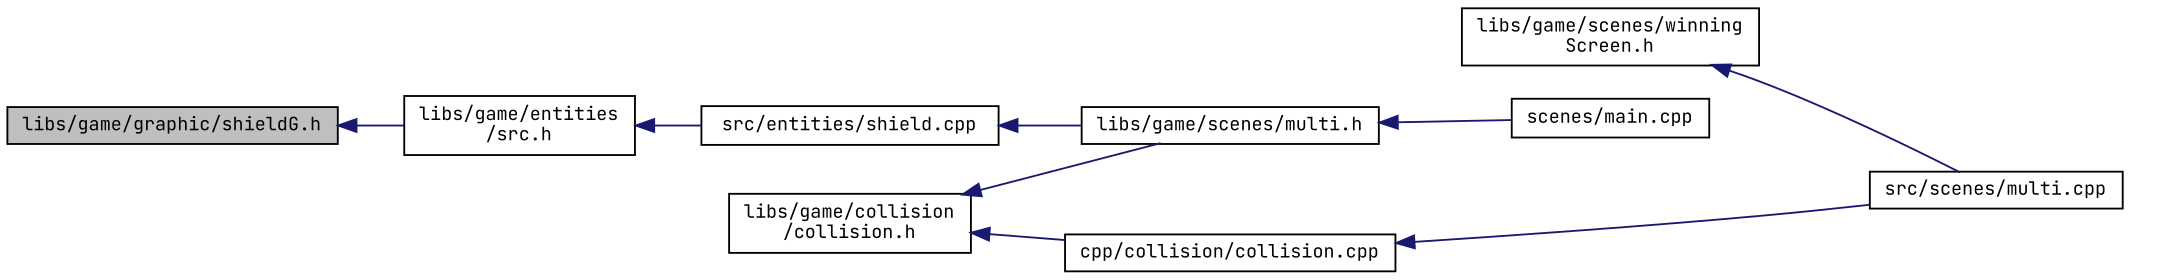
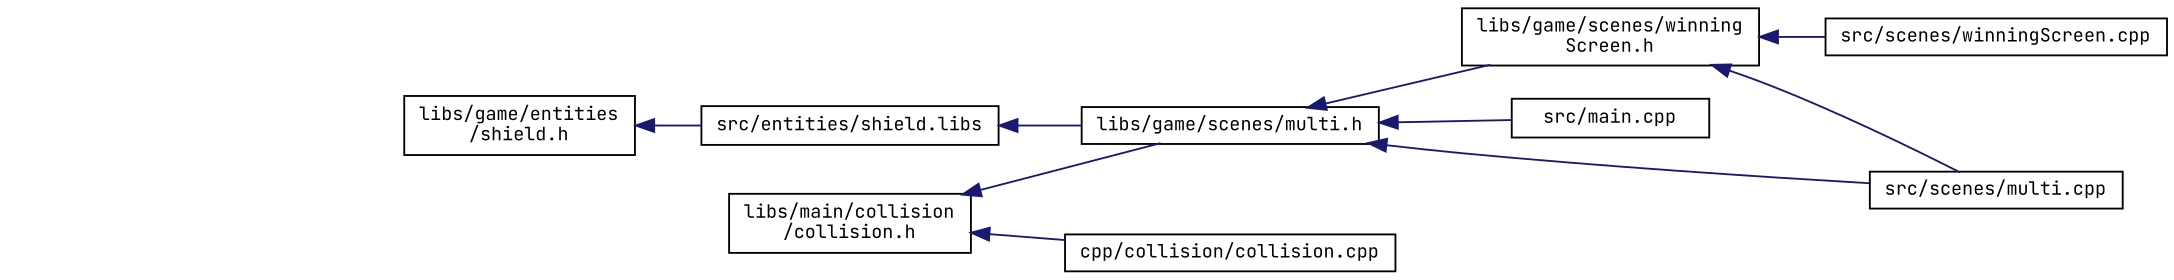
node "src/scenes/winningScreen.cpp": added
edge "libs/game/scenes/winning Screen.h" -> "libs/game/scenes/multi.h": added
node "scenes/main.cpp": label "scenes/main.cpp" -> "src/main.cpp"
node "libs/game/graphic/shieldG.h": removed
node "libs/game/entities /src.h": label "libs/game/entities /src.h" -> "libs/game/entities /shield.h"
node "src/entities/shield.cpp": label "src/entities/shield.cpp" -> "src/entities/shield.libs"
node "libs/game/collision /collision.h": label "libs/game/collision /collision.h" -> "libs/main/collision /collision.h"
edge "src/scenes/multi.cpp" -> "cpp/collision/collision.cpp": now "src/scenes/multi.cpp" -> "libs/game/scenes/multi.h"
